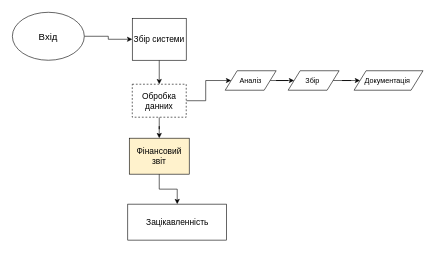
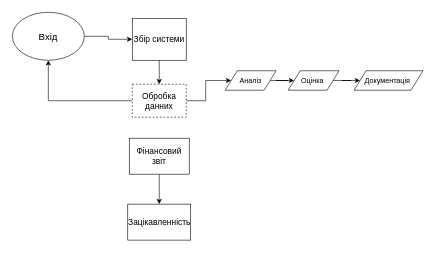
node "Збір": label "Збір" -> "Оцінка"
edge "Обробка данних" -> "Фінансовий звіт": now "Обробка данних" -> "Вхід"
node "Фінансовий звіт": fillcolor #fff2cc -> #ffffff
node "Зацікавленність": size 99x36 -> 63x36
